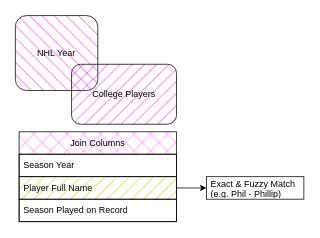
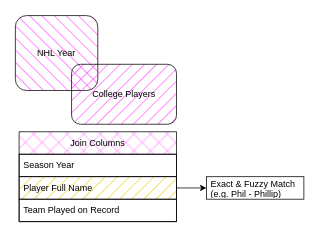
node "Season Played on Record": label "Season Played on Record" -> "Team Played on Record"
